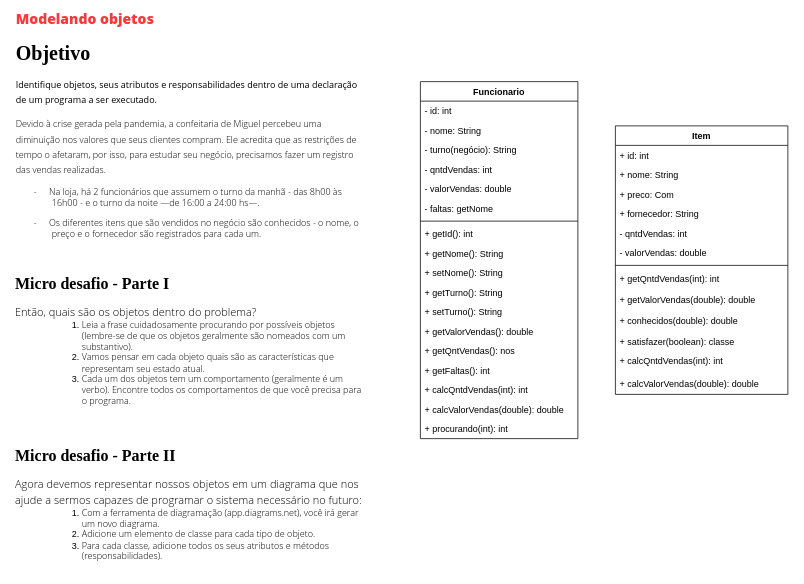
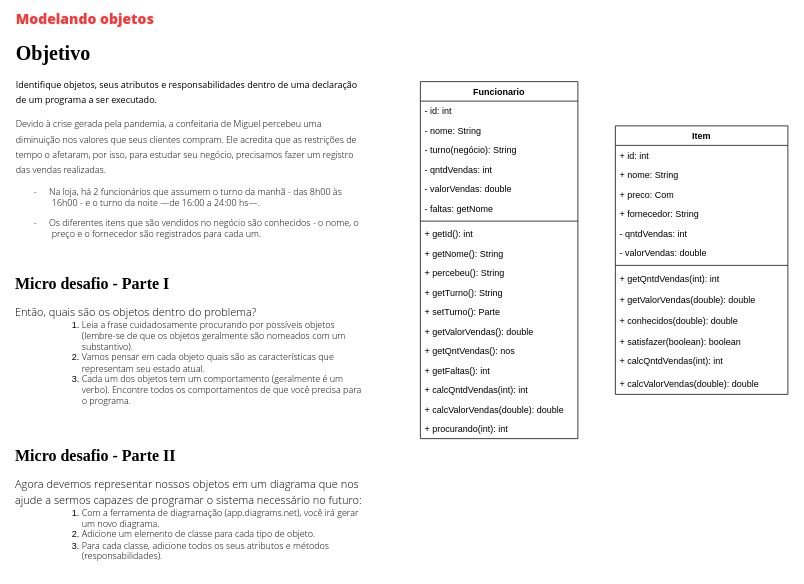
node "+ setNome(): String": label "+ setNome(): String" -> "+ percebeu(): String"
node "+ setTurno(): String": label "+ setTurno(): String" -> "+ setTurno(): Parte"
node "+ satisfazer(boolean): classe": label "+ satisfazer(boolean): classe" -> "+ satisfazer(boolean): boolean"
